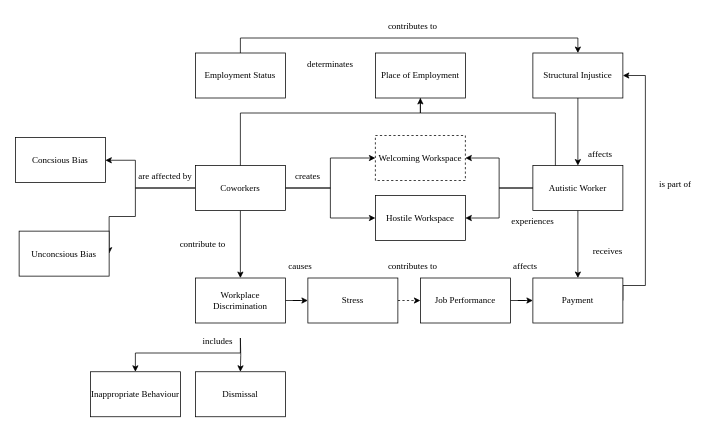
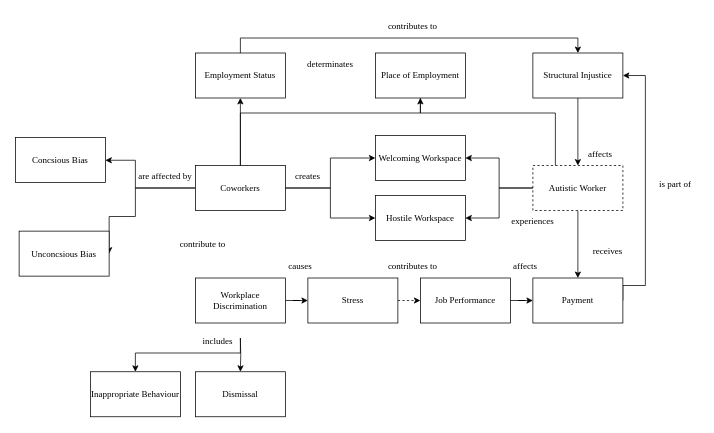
node "Welcoming Workspace": style dashed -> solid
node "Autistic Worker": style solid -> dashed
edge "Coworkers" -> "Workplace Discrimination": now "Coworkers" -> "Employment Status"
